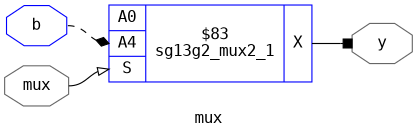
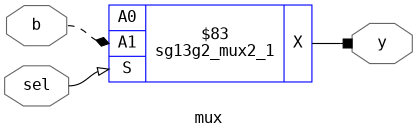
node "b": color blue -> gray40
node "A0": text "A4" -> "A1"
node "mux": label "mux" -> "sel"
